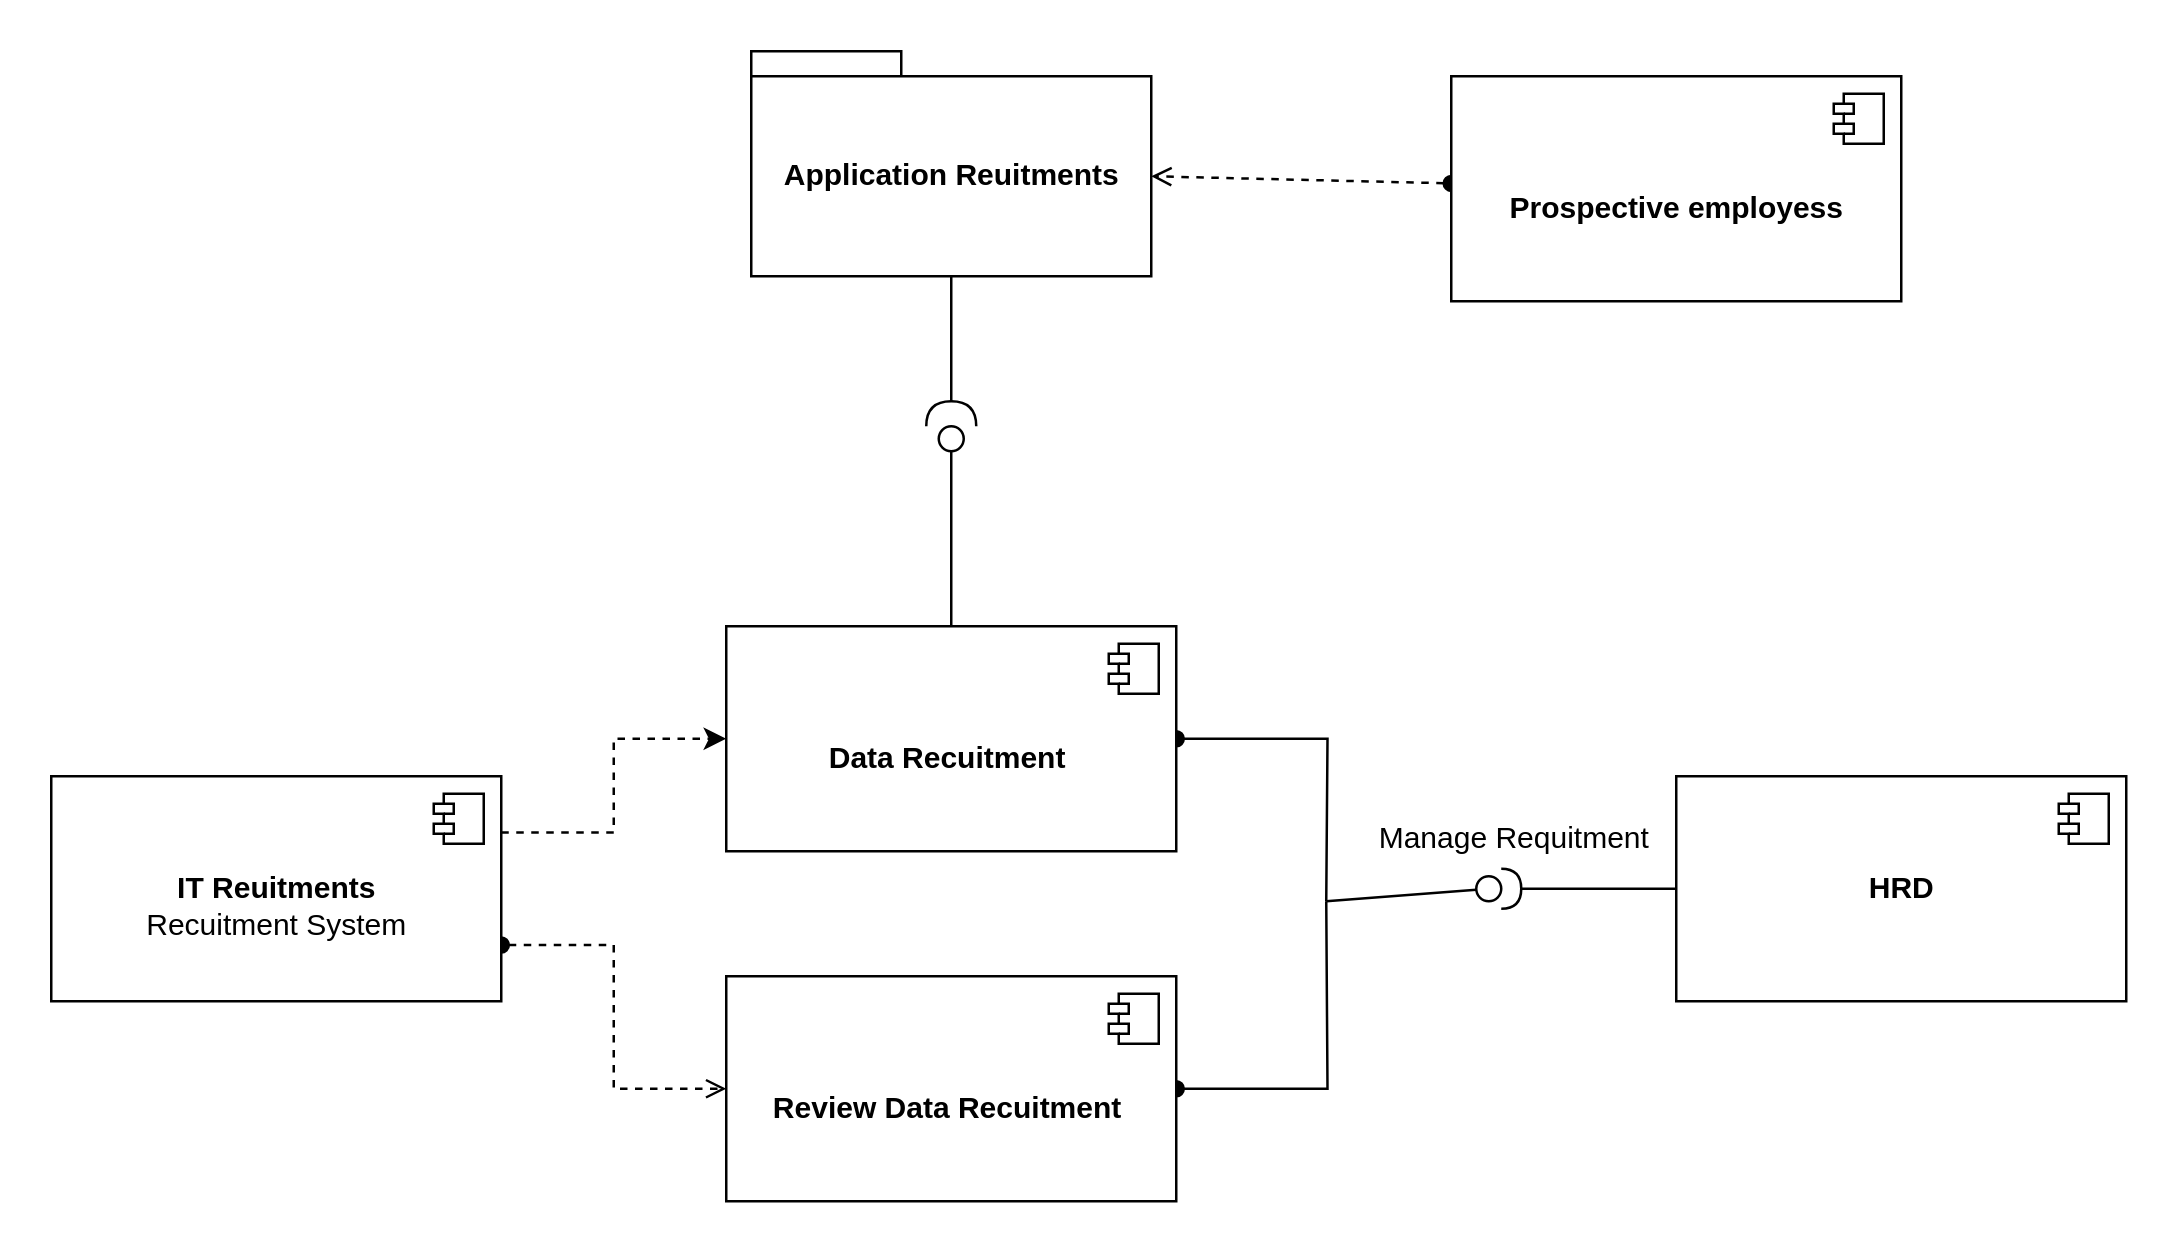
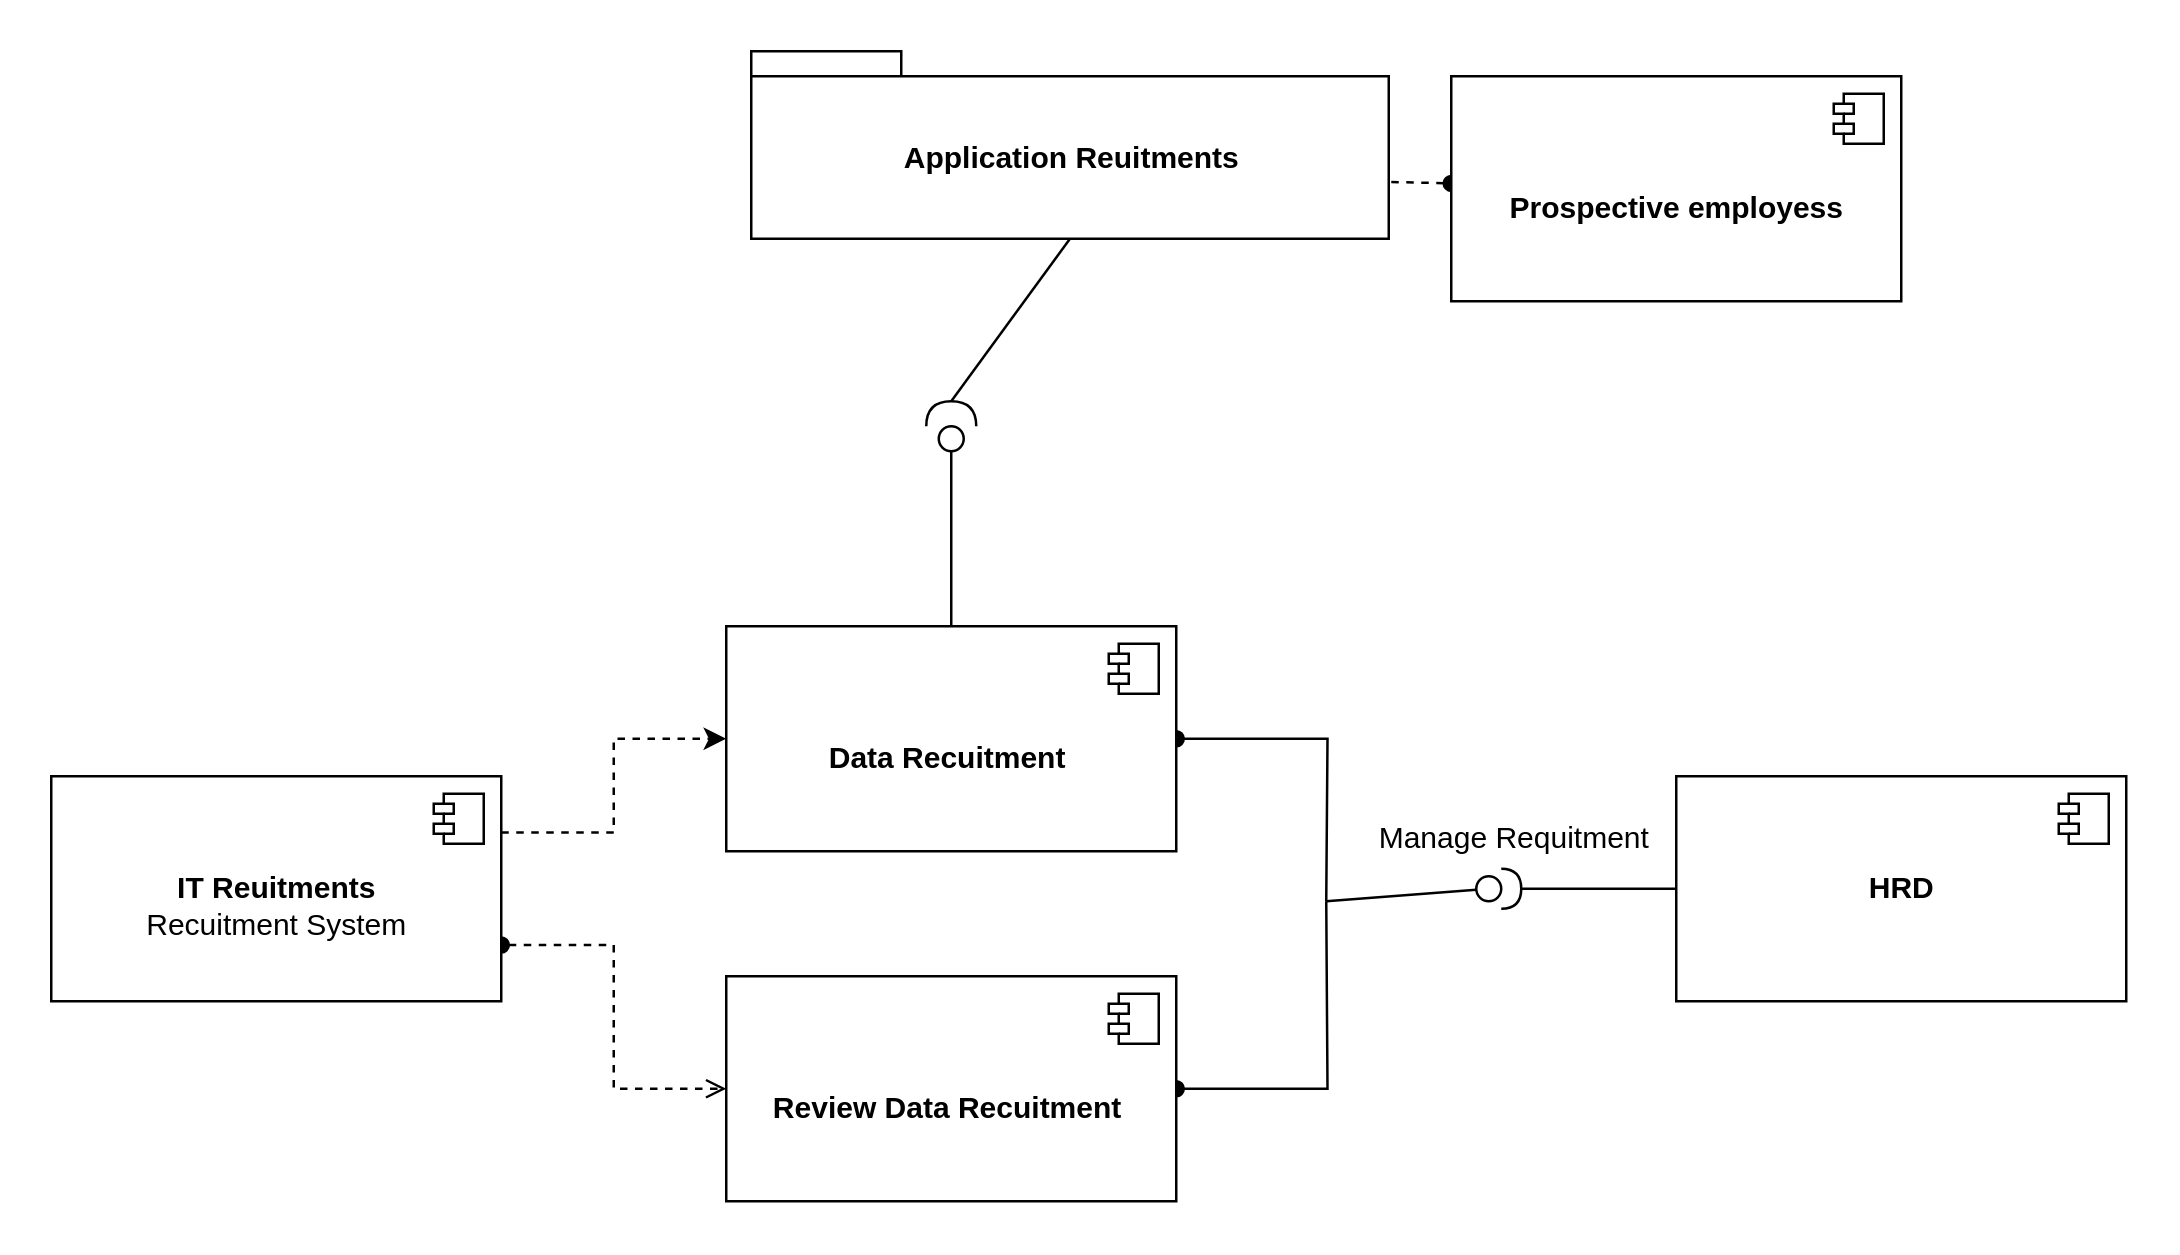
node "Application Reuitments": size 400x225 -> 638x188
